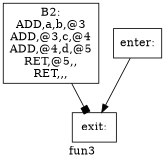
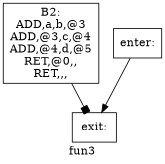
node "B2: ADD,a,b,@3 ADD,@3,c,@4 ADD,@4,d,@5 RET,@5,, RET,,,": label "B2: ADD,a,b,@3 ADD,@3,c,@4 ADD,@4,d,@5 RET,@5,, RET,,," -> "B2: ADD,a,b,@3 ADD,@3,c,@4 ADD,@4,d,@5 RET,@0,, RET,,,"
